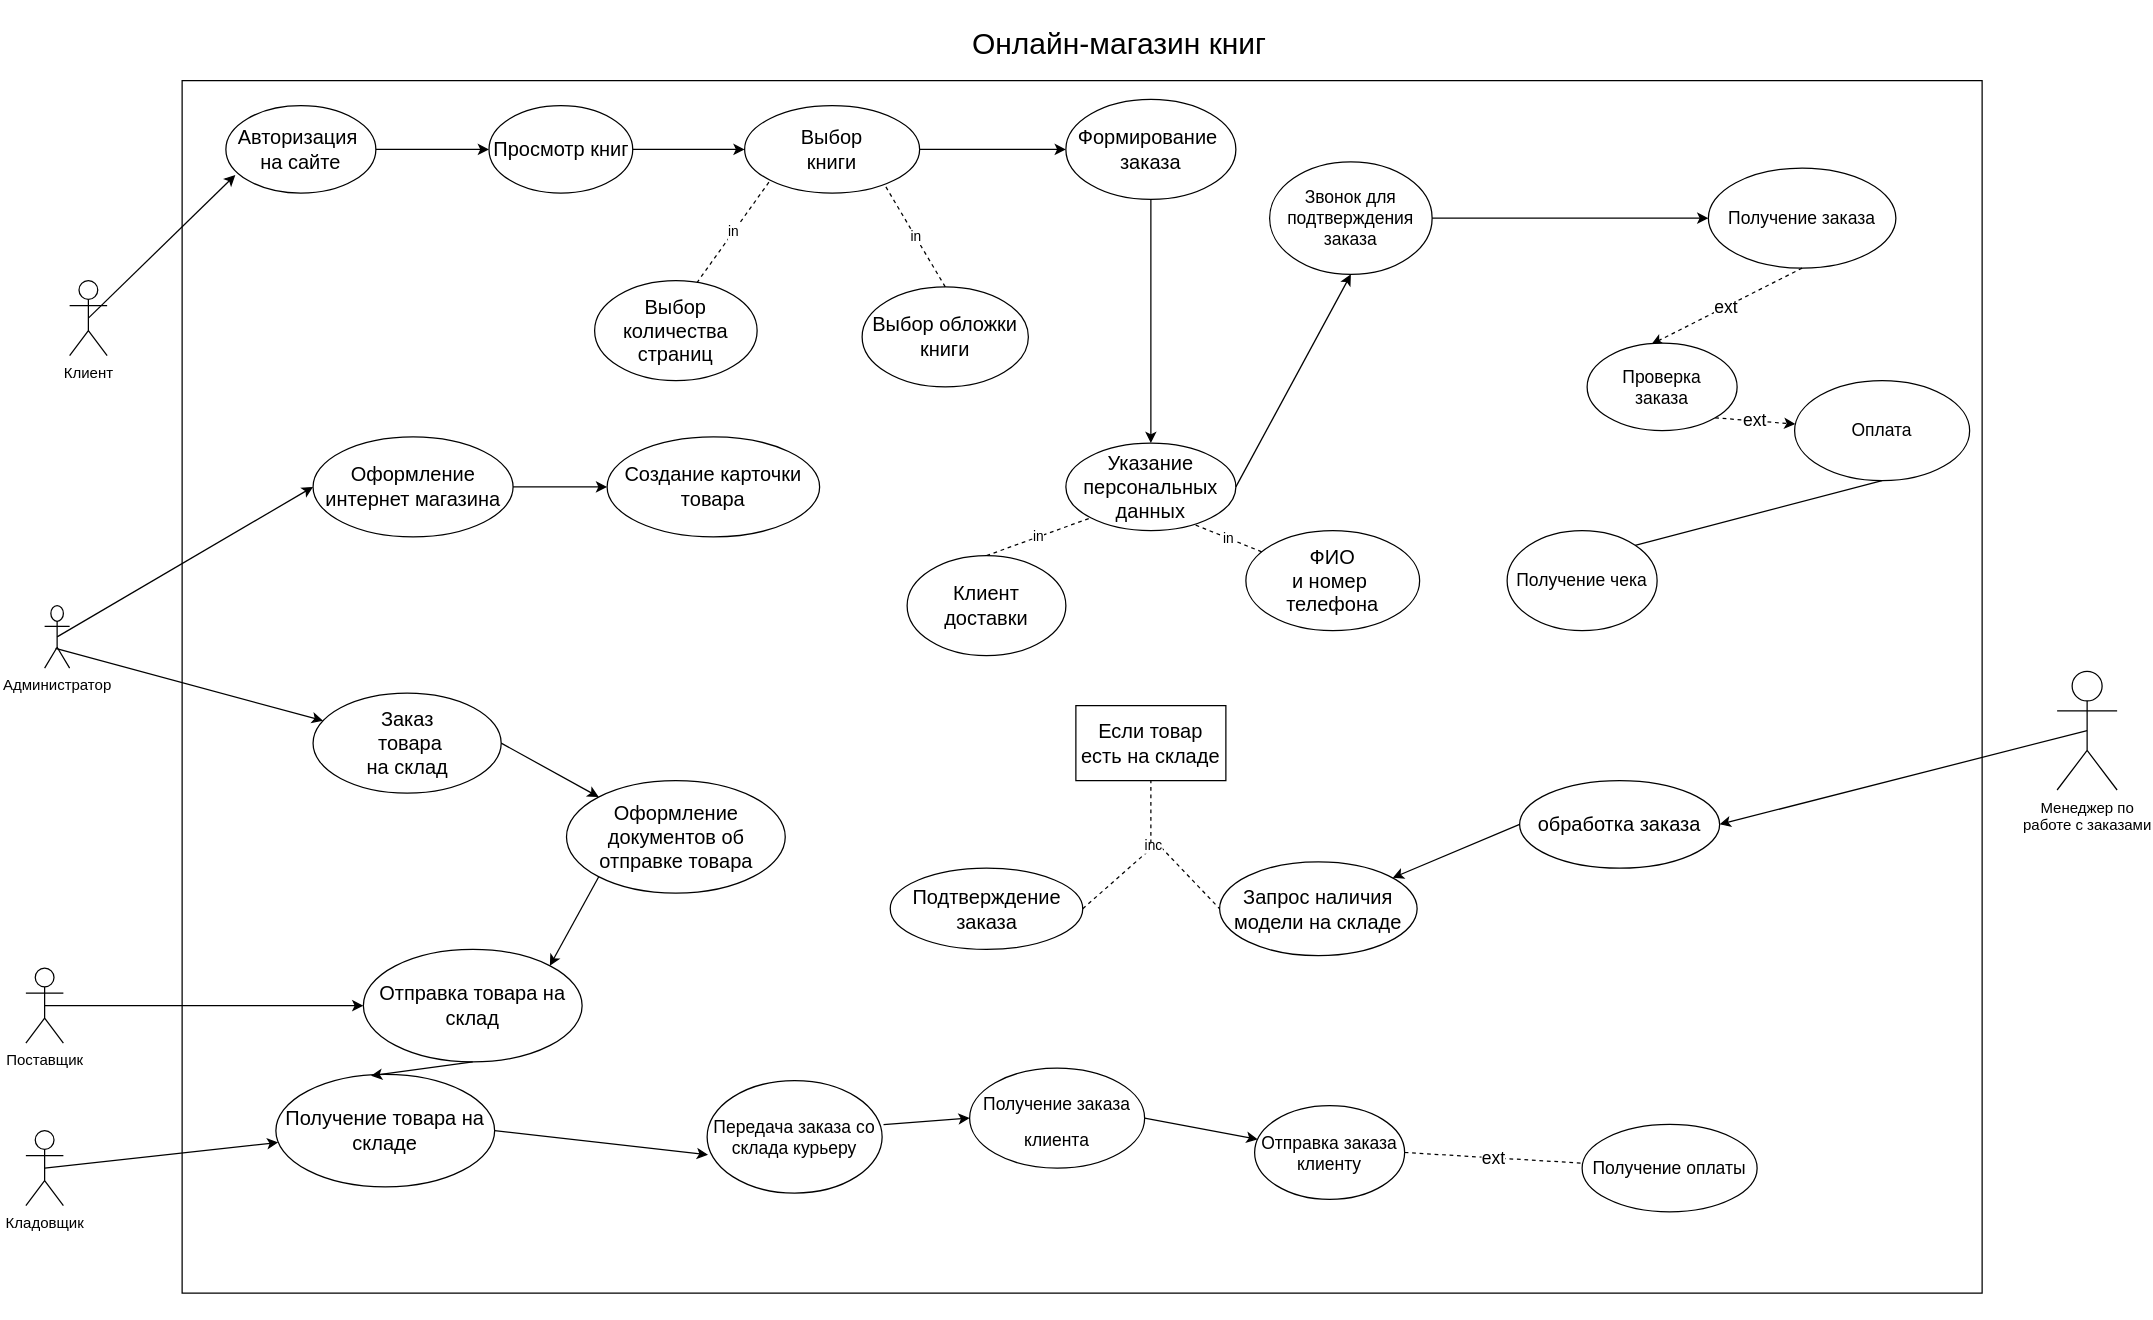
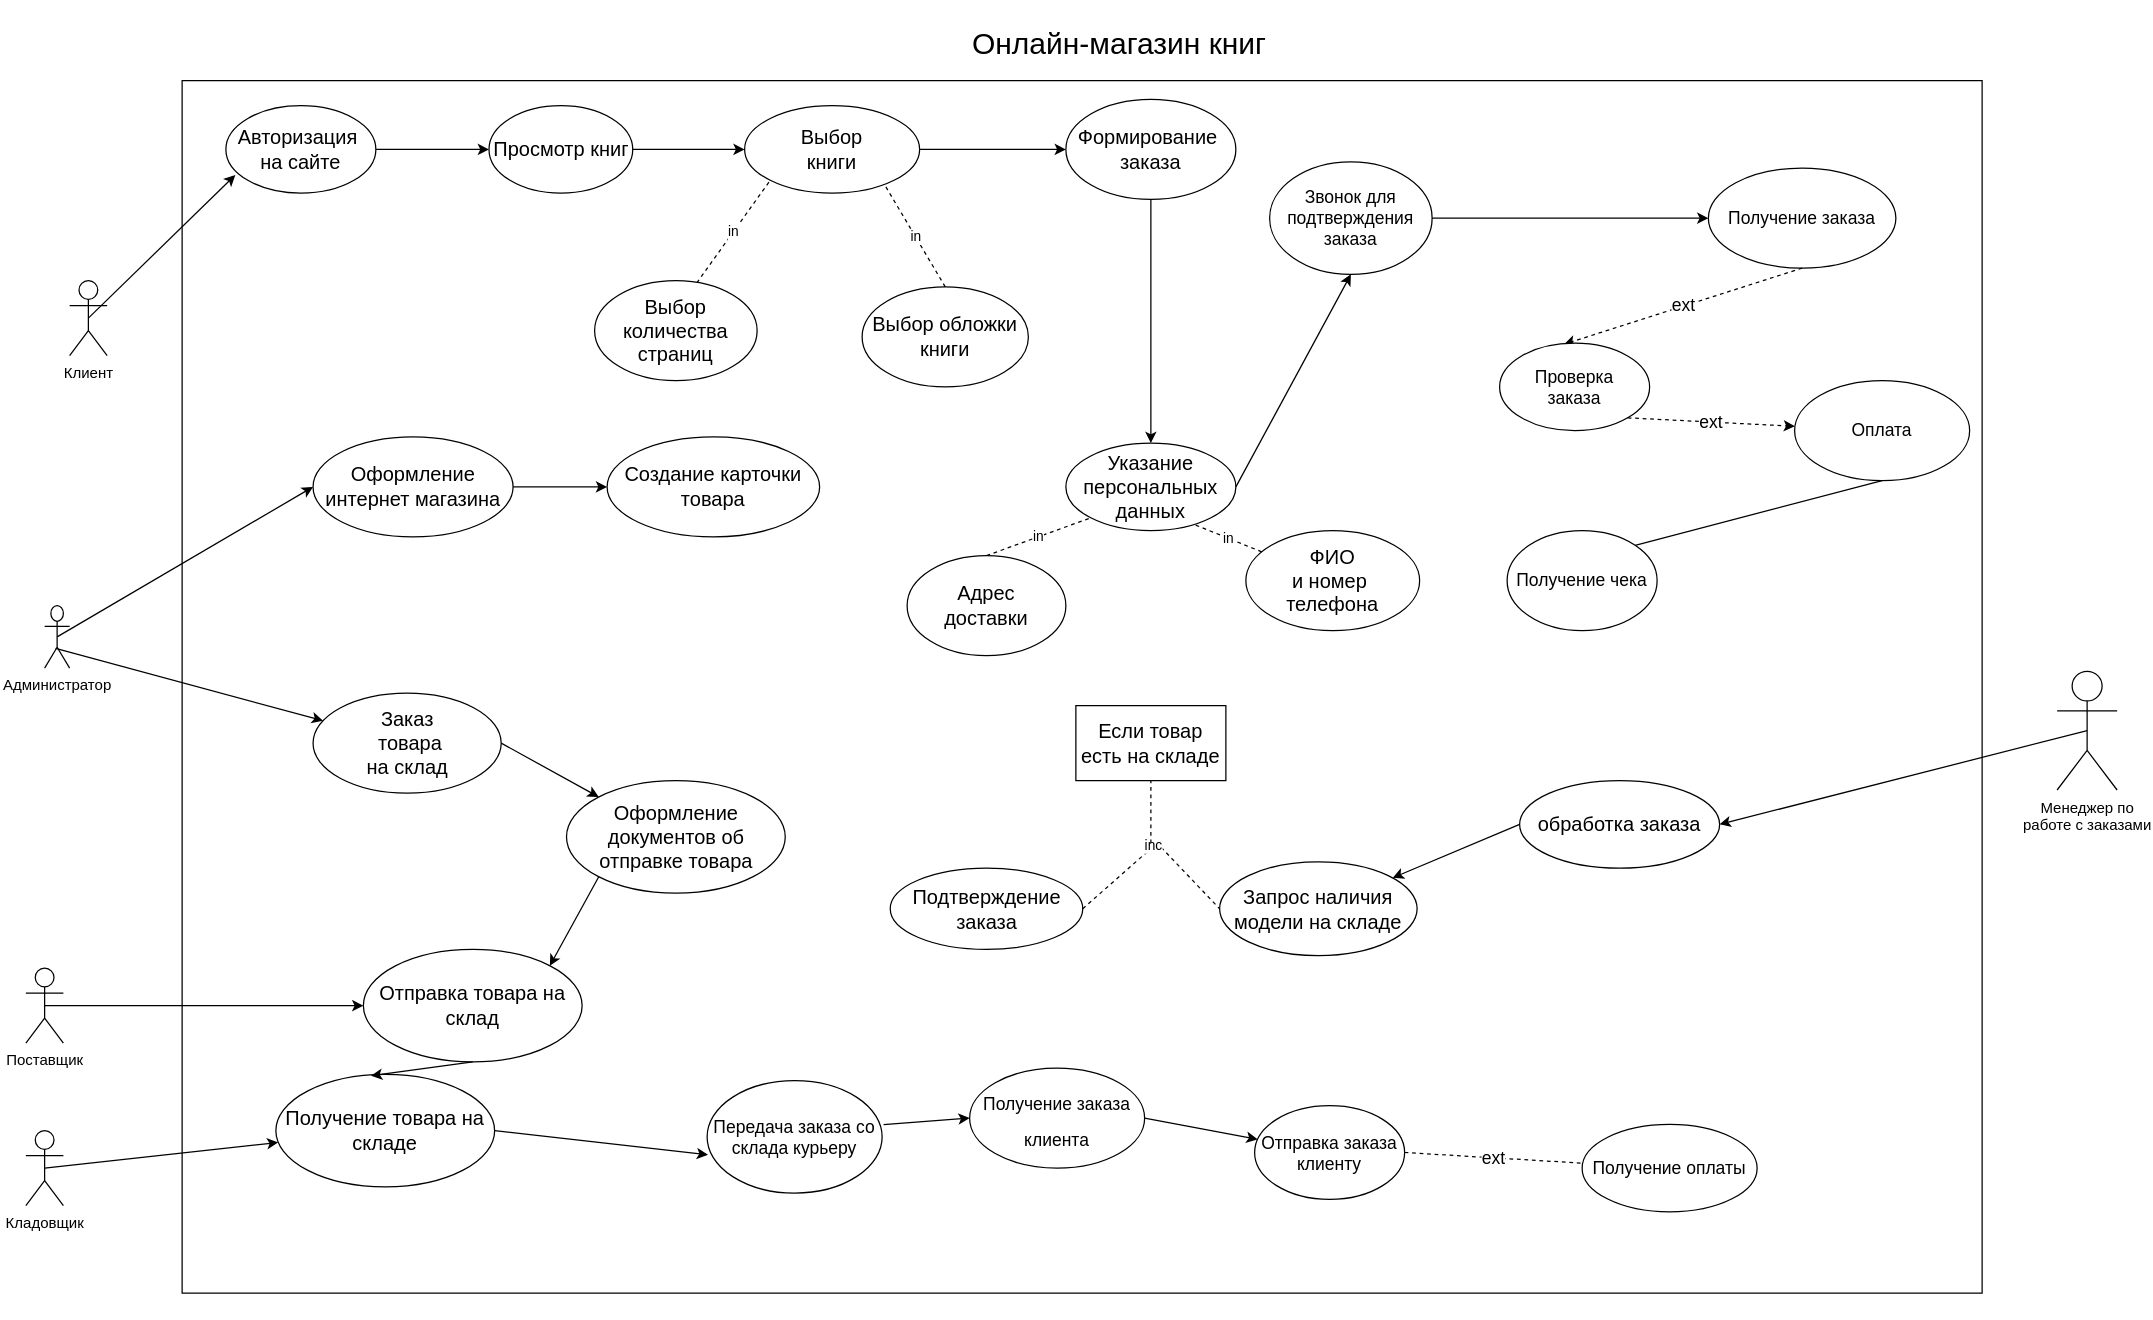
node "Проверка заказа": moved (1662, 387) -> (1574, 387)
node "Клиентдоставки": label "Клиентдоставки" -> "Адресдоставки"
